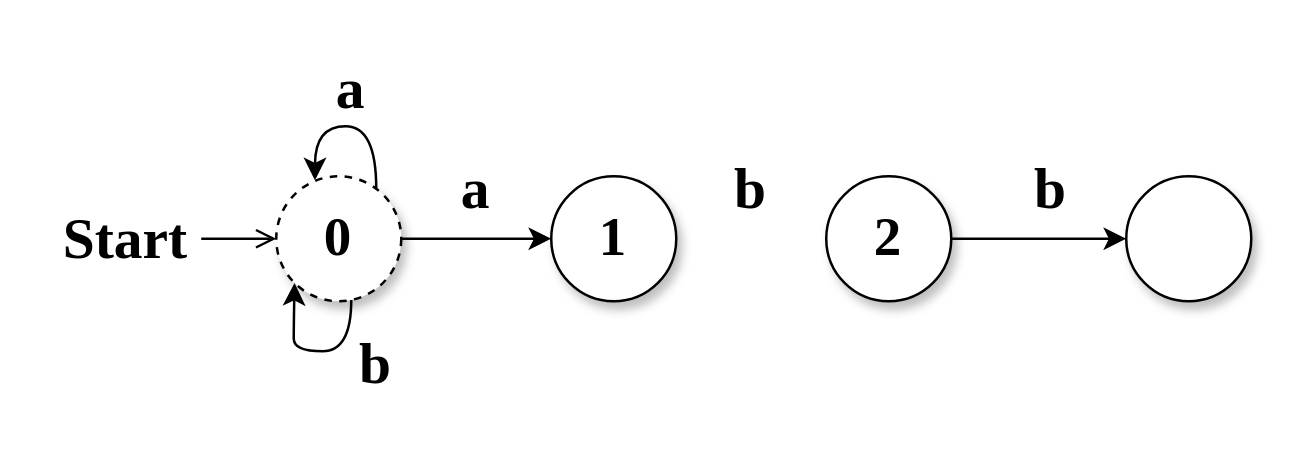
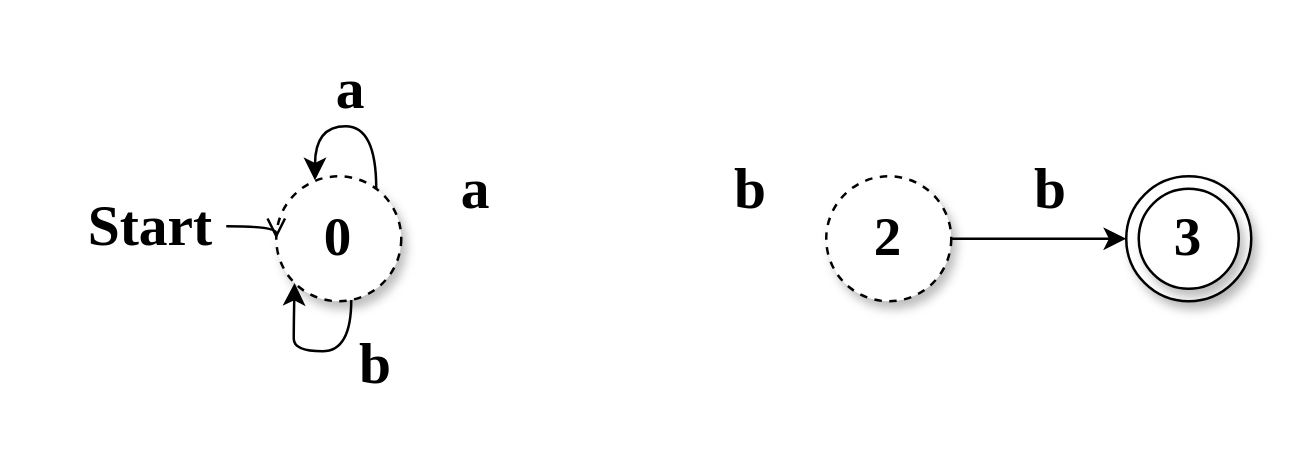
node "Start": moved (126, 239) -> (151, 226)
edge "0" -> "1": removed
node "1": removed
node "2": style solid -> dashed
node "3": added
